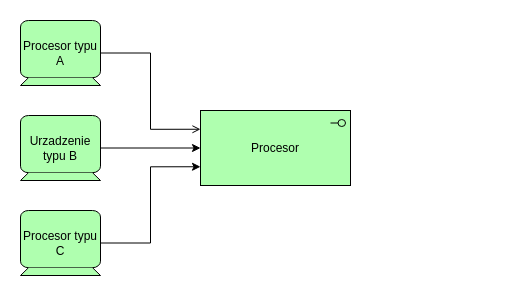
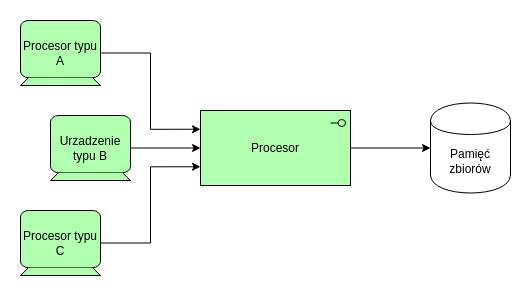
edge "Procesor typu A" -> "Procesor": arrowhead open -> classic
node "Urzadzenie typu B": moved (61, 148) -> (91, 148)
edge "Procesor" -> "Pamięć zbiorów": added
node "Pamięć zbiorów": added
